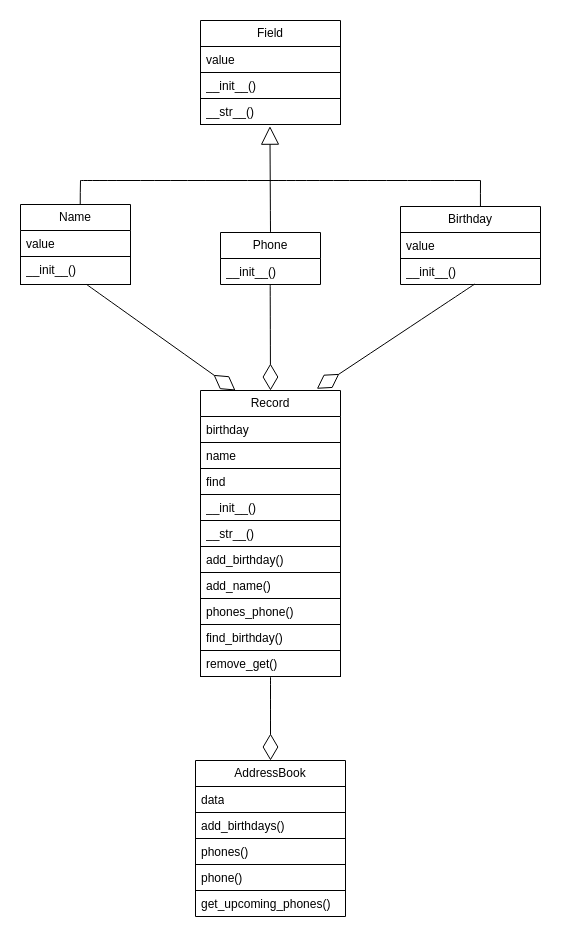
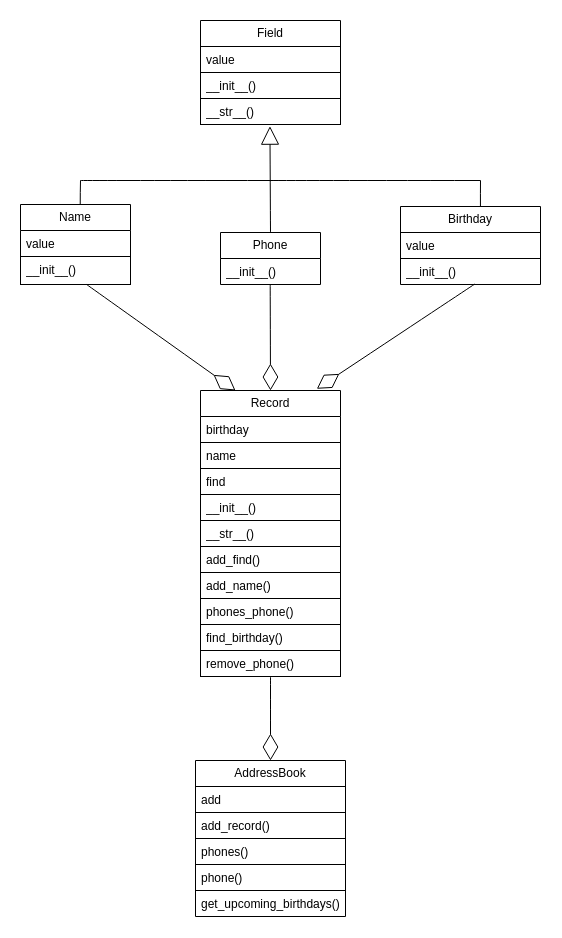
node "add_birthday()": label "add_birthday()" -> "add_find()"
node "remove_get()": label "remove_get()" -> "remove_phone()"
node "data": label "data" -> "add"
node "add_birthdays()": label "add_birthdays()" -> "add_record()"
node "get_upcoming_phones()": label "get_upcoming_phones()" -> "get_upcoming_birthdays()"
